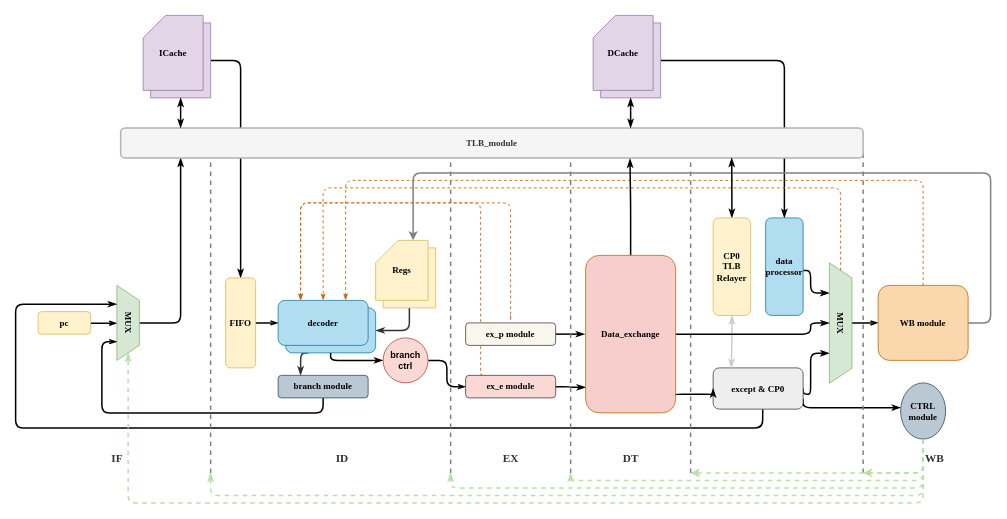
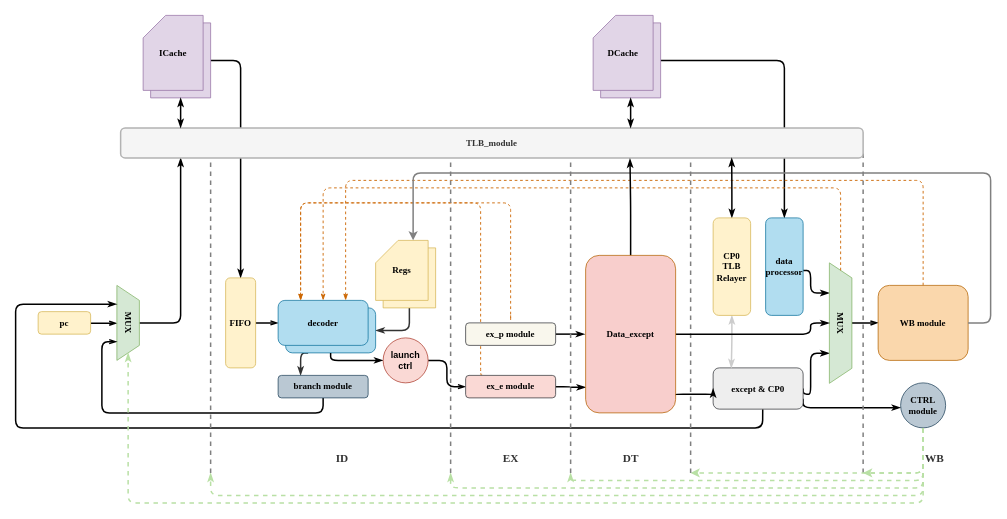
node "Data_exchange": label "Data_exchange" -> "Data_except"
node "branch ctrl": label "branch ctrl" -> "launch ctrl"
node "CTRL module": size 45x56 -> 45x45
node "IF": removed
